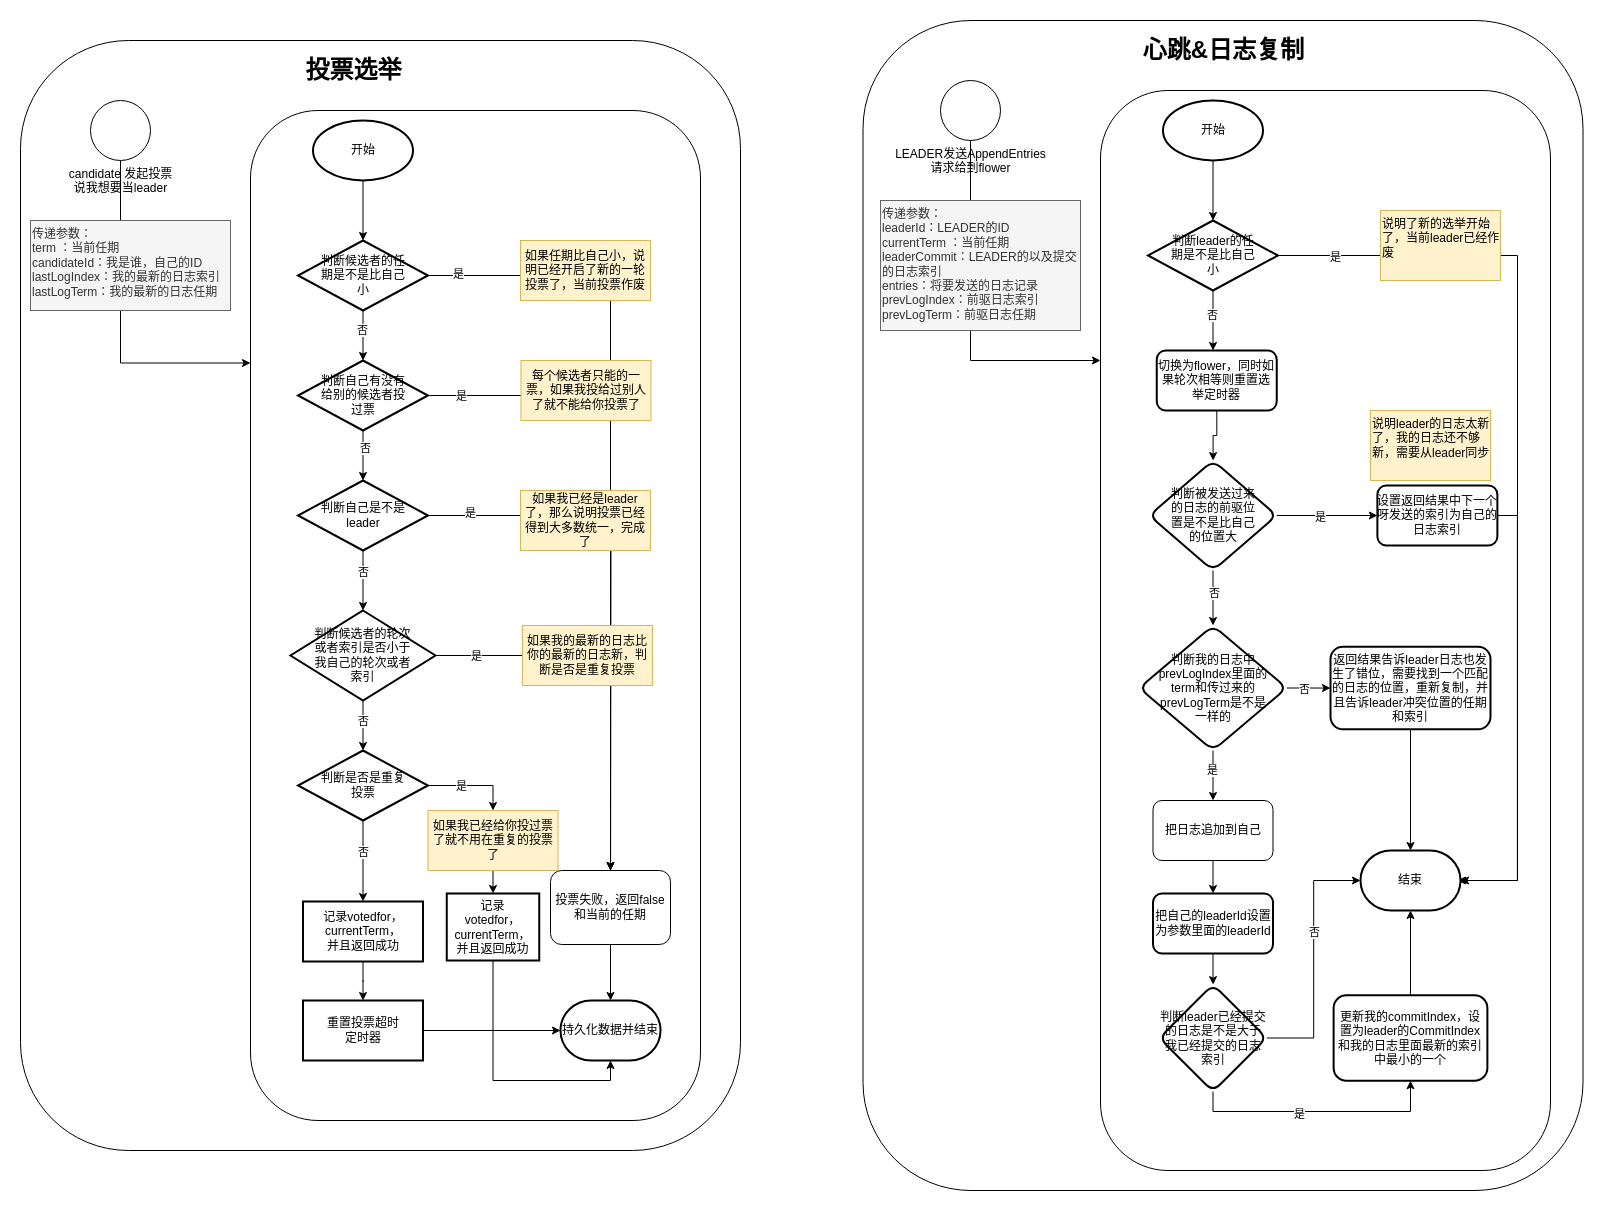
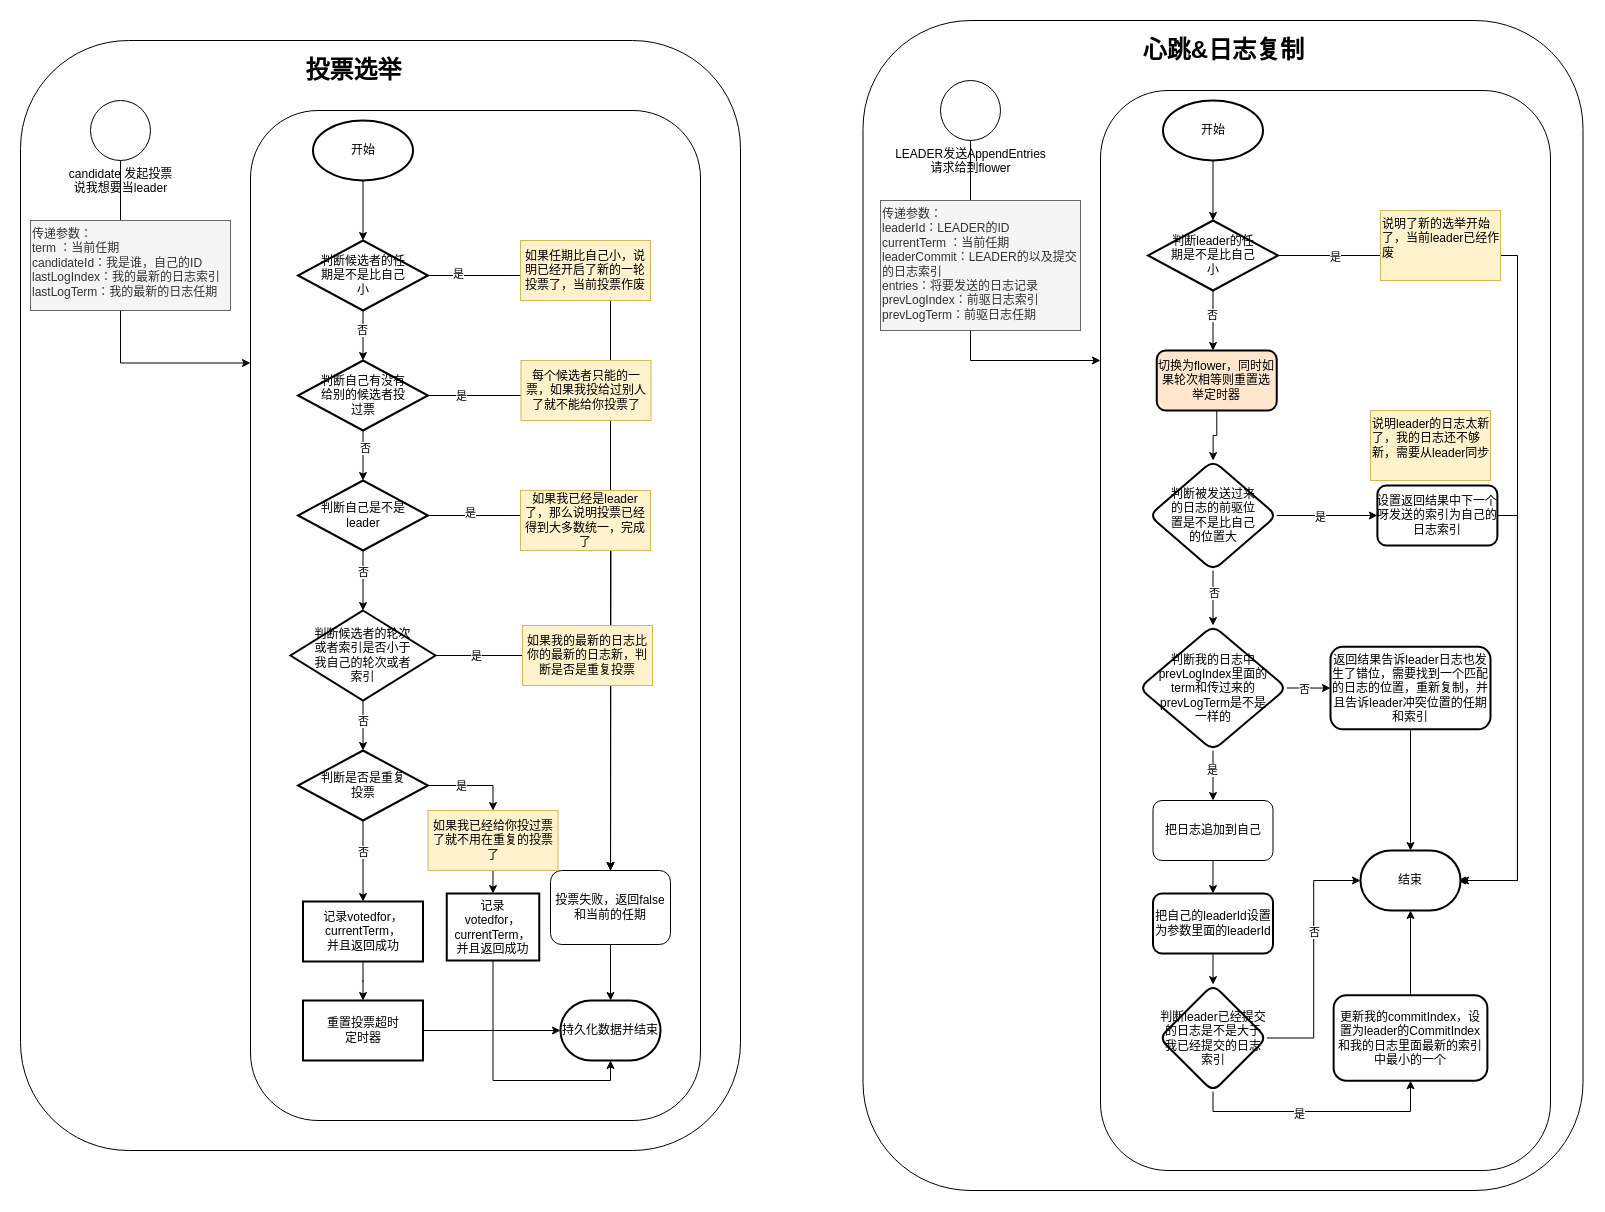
node "切换为flower，同时如果轮次相等则重置选举定时器": fillcolor #ffffff -> #ffe6cc
